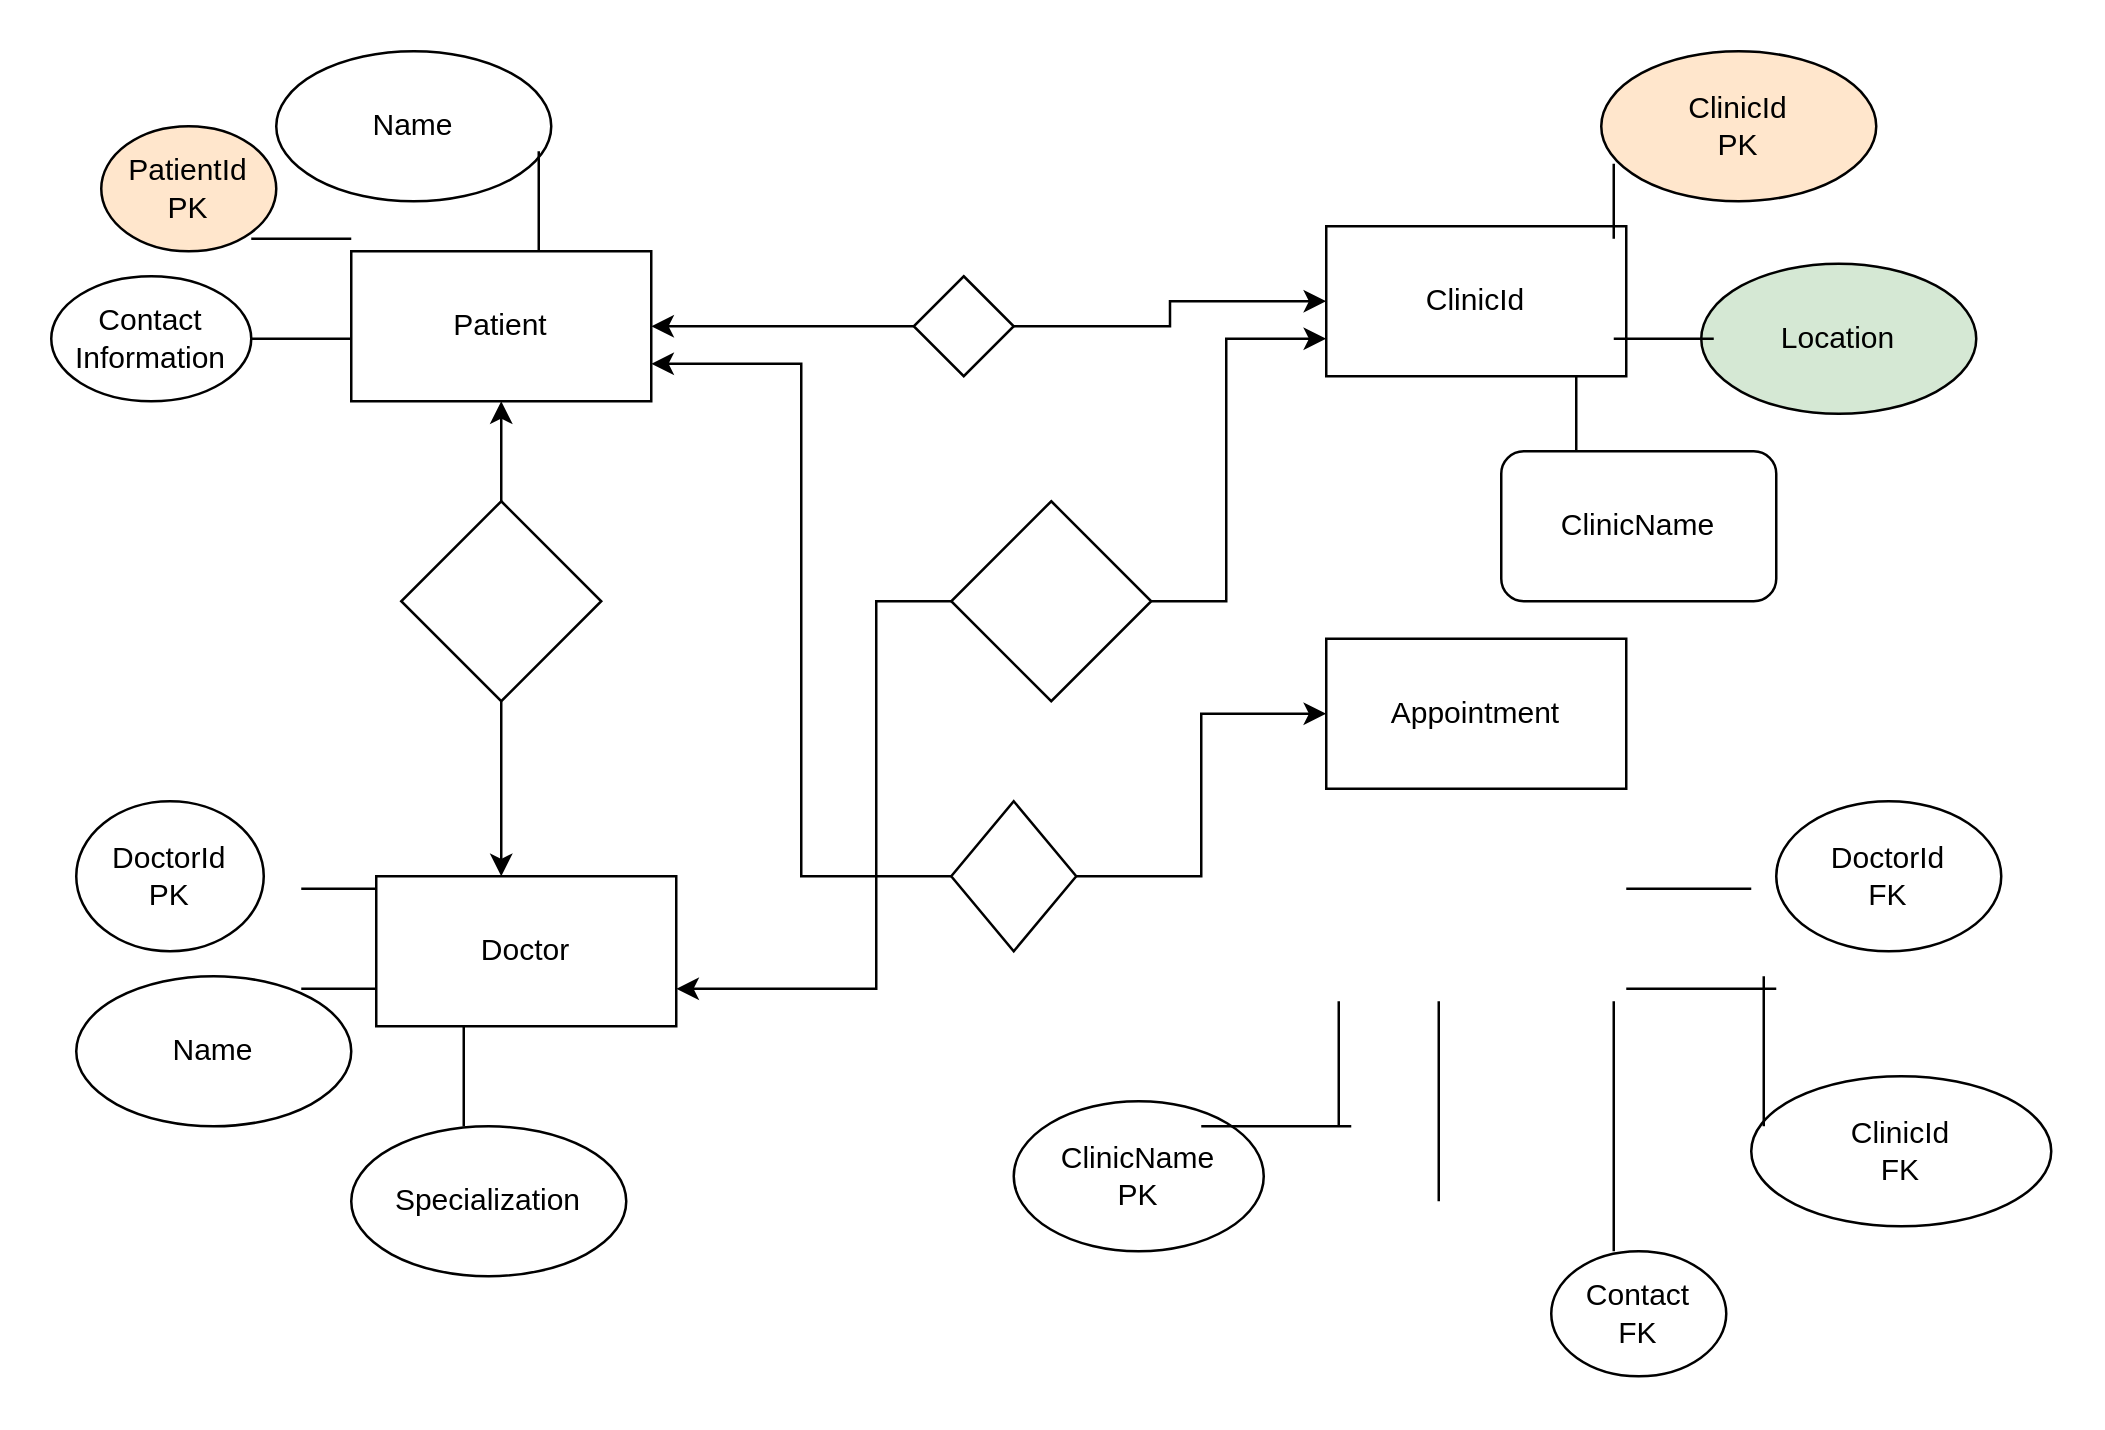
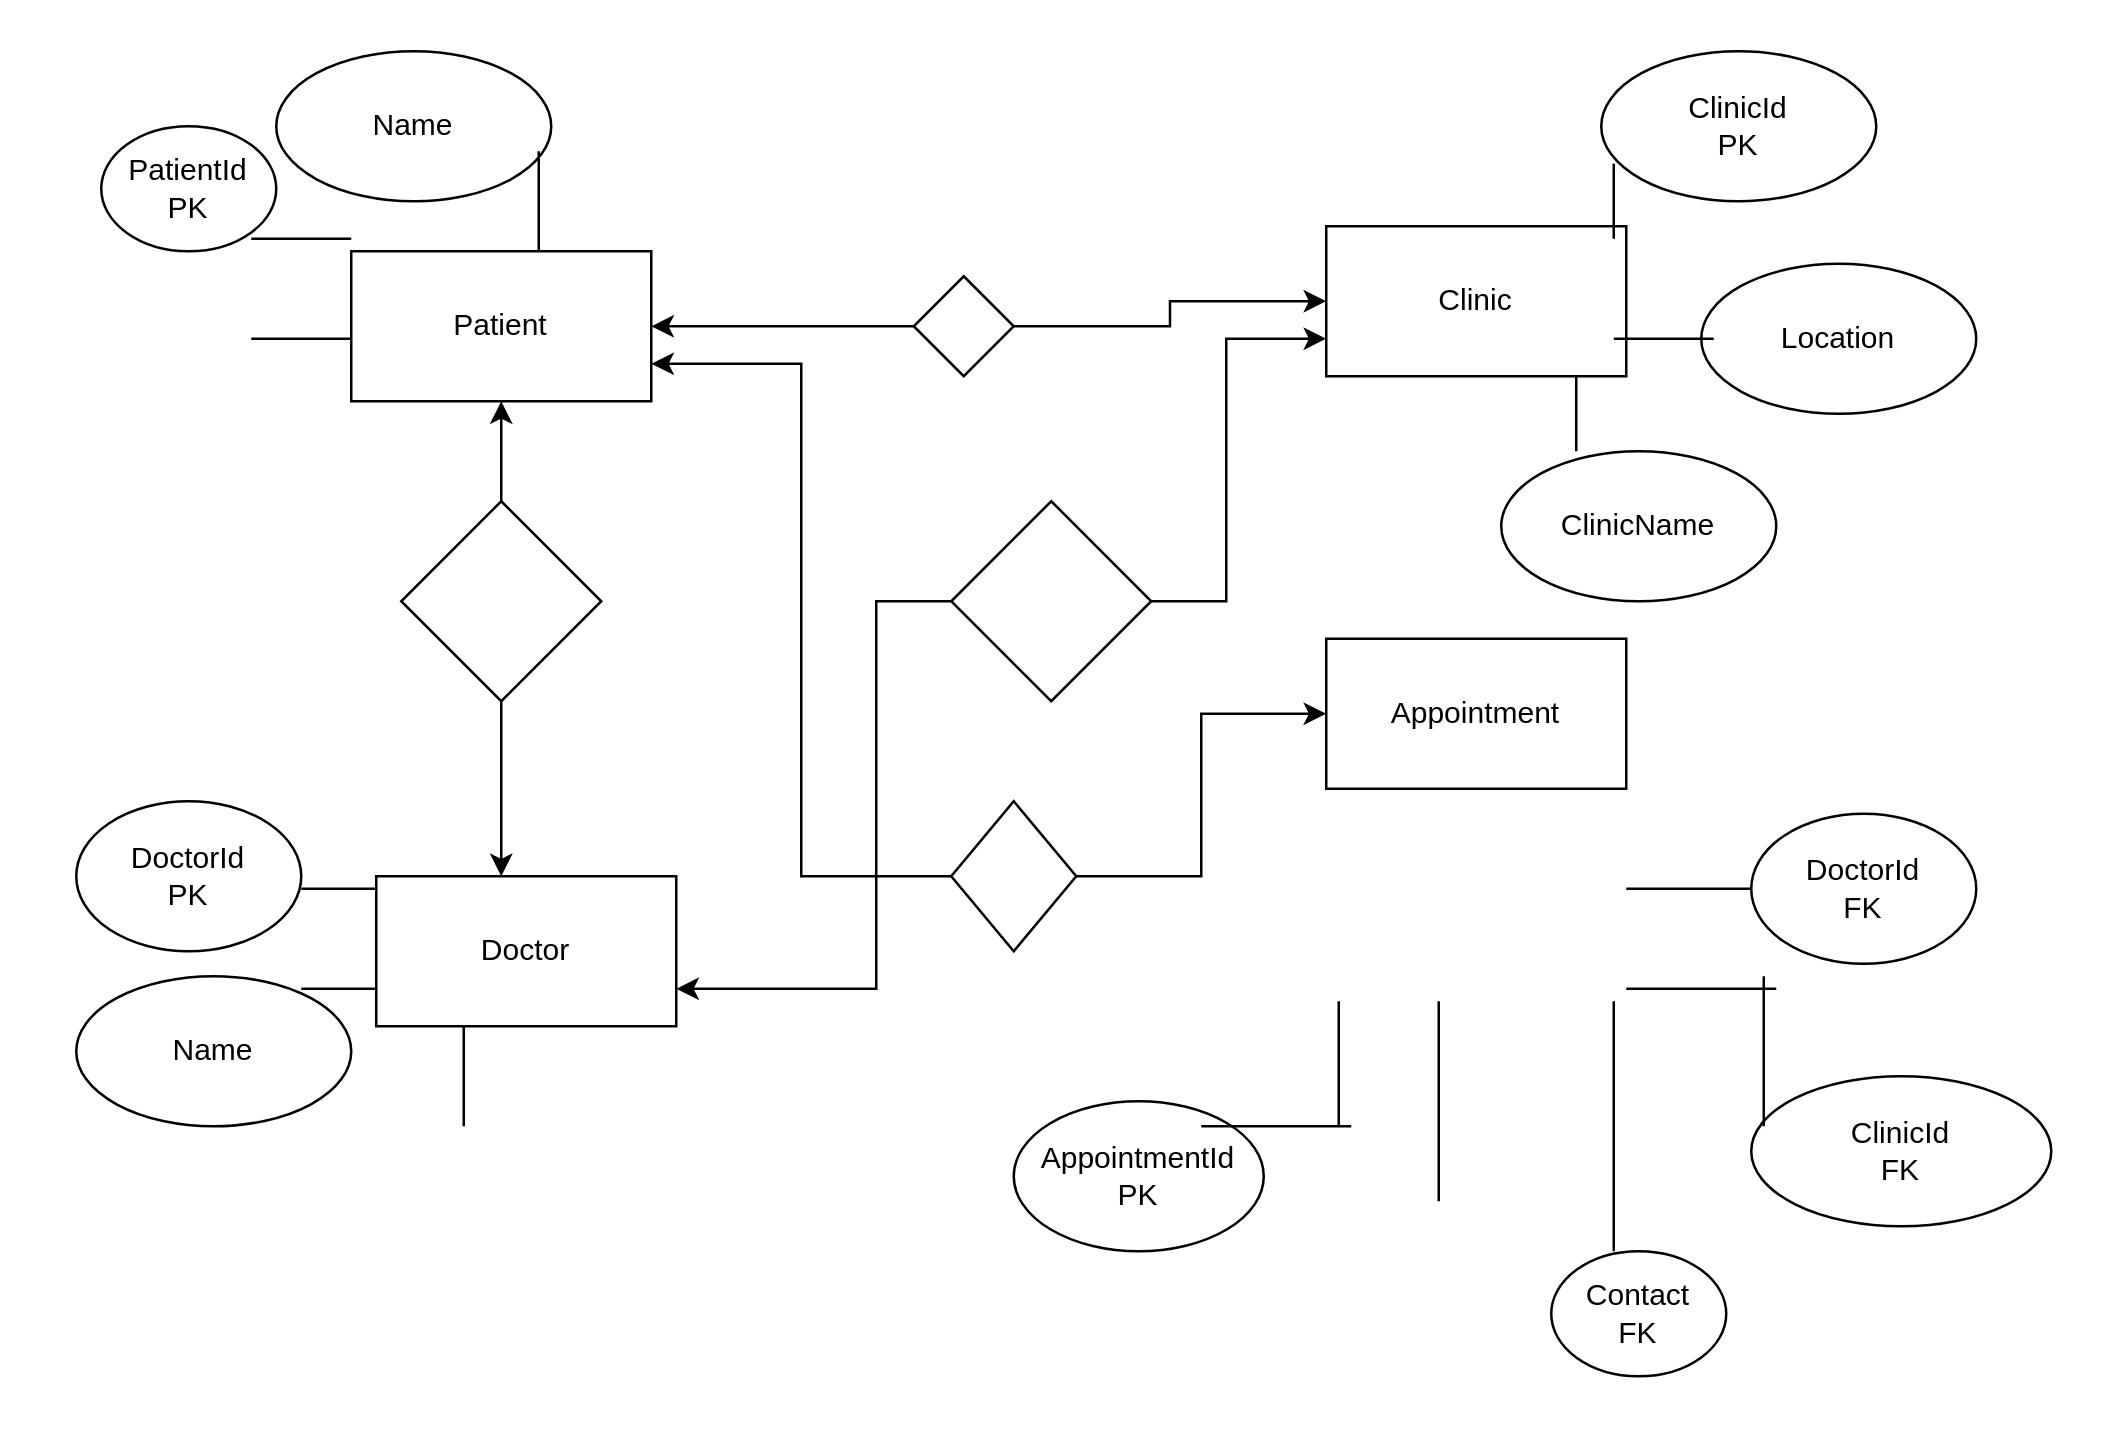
node "ClinicId PK": fillcolor #ffe6cc -> #ffffff
node "PatientId PK": fillcolor #ffe6cc -> #ffffff
node "ClinicId": label "ClinicId" -> "Clinic"
node "Contact Information": removed
node "Location": fillcolor #d5e8d4 -> #ffffff
node "ClinicName": shape rounded rectangle -> ellipse
node "DoctorId PK": size 188x150 -> 225x150
node "DoctorId FK": moved (1889, 876) -> (1864, 889)
node "ClinicName PK": label "ClinicName PK" -> "AppointmentId PK"
node "Specialization": removed
